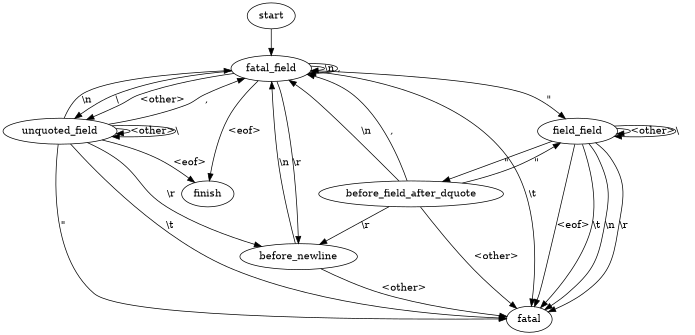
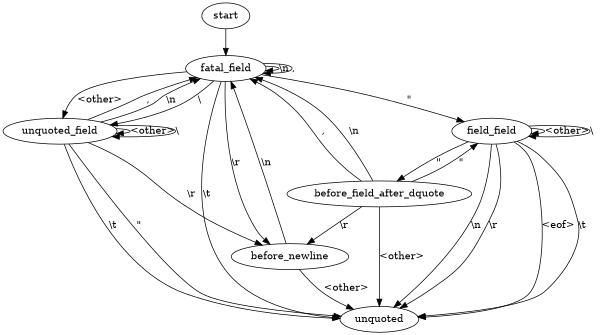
node "finish": removed
node "fatal": label "fatal" -> "unquoted"
